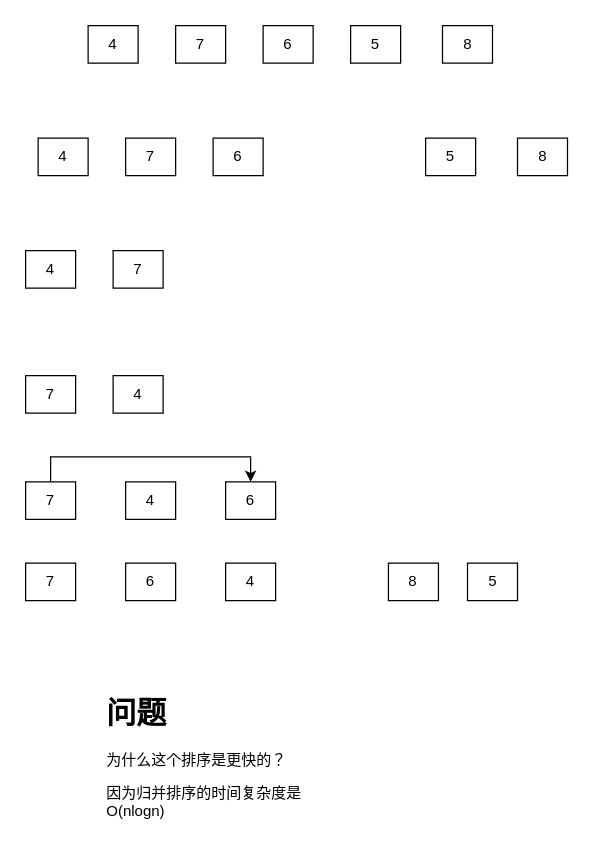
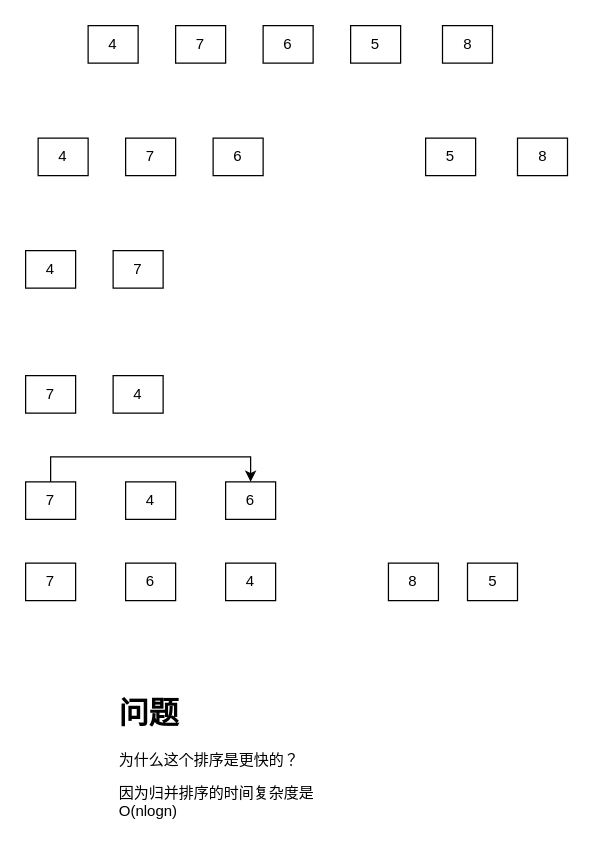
node "问题为什么这个排序是更快的？ 因为归并排序的时间复杂度是O(nlogn)": moved (219, 763) -> (232, 763)
